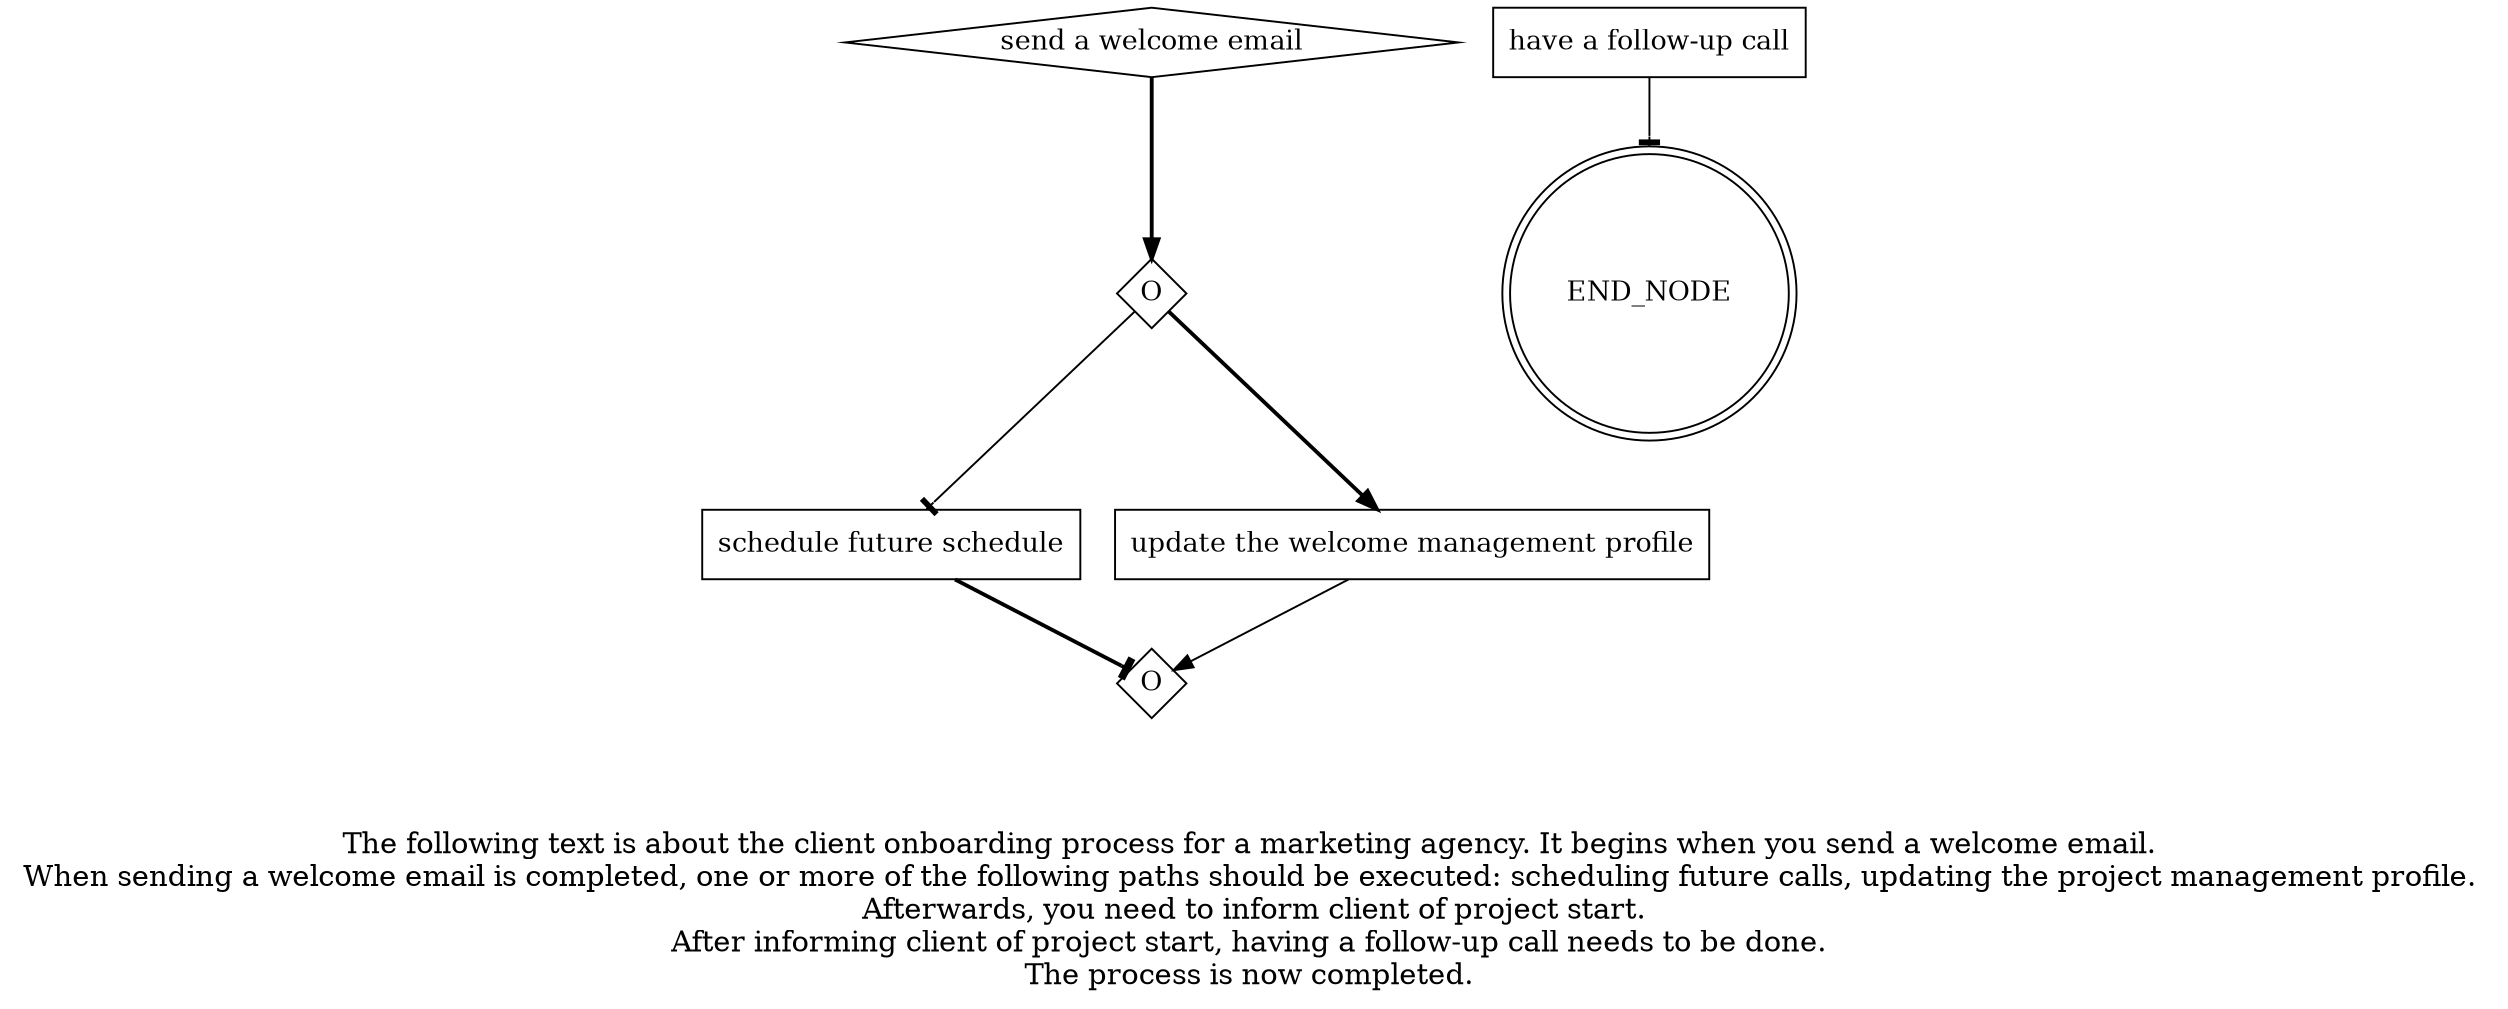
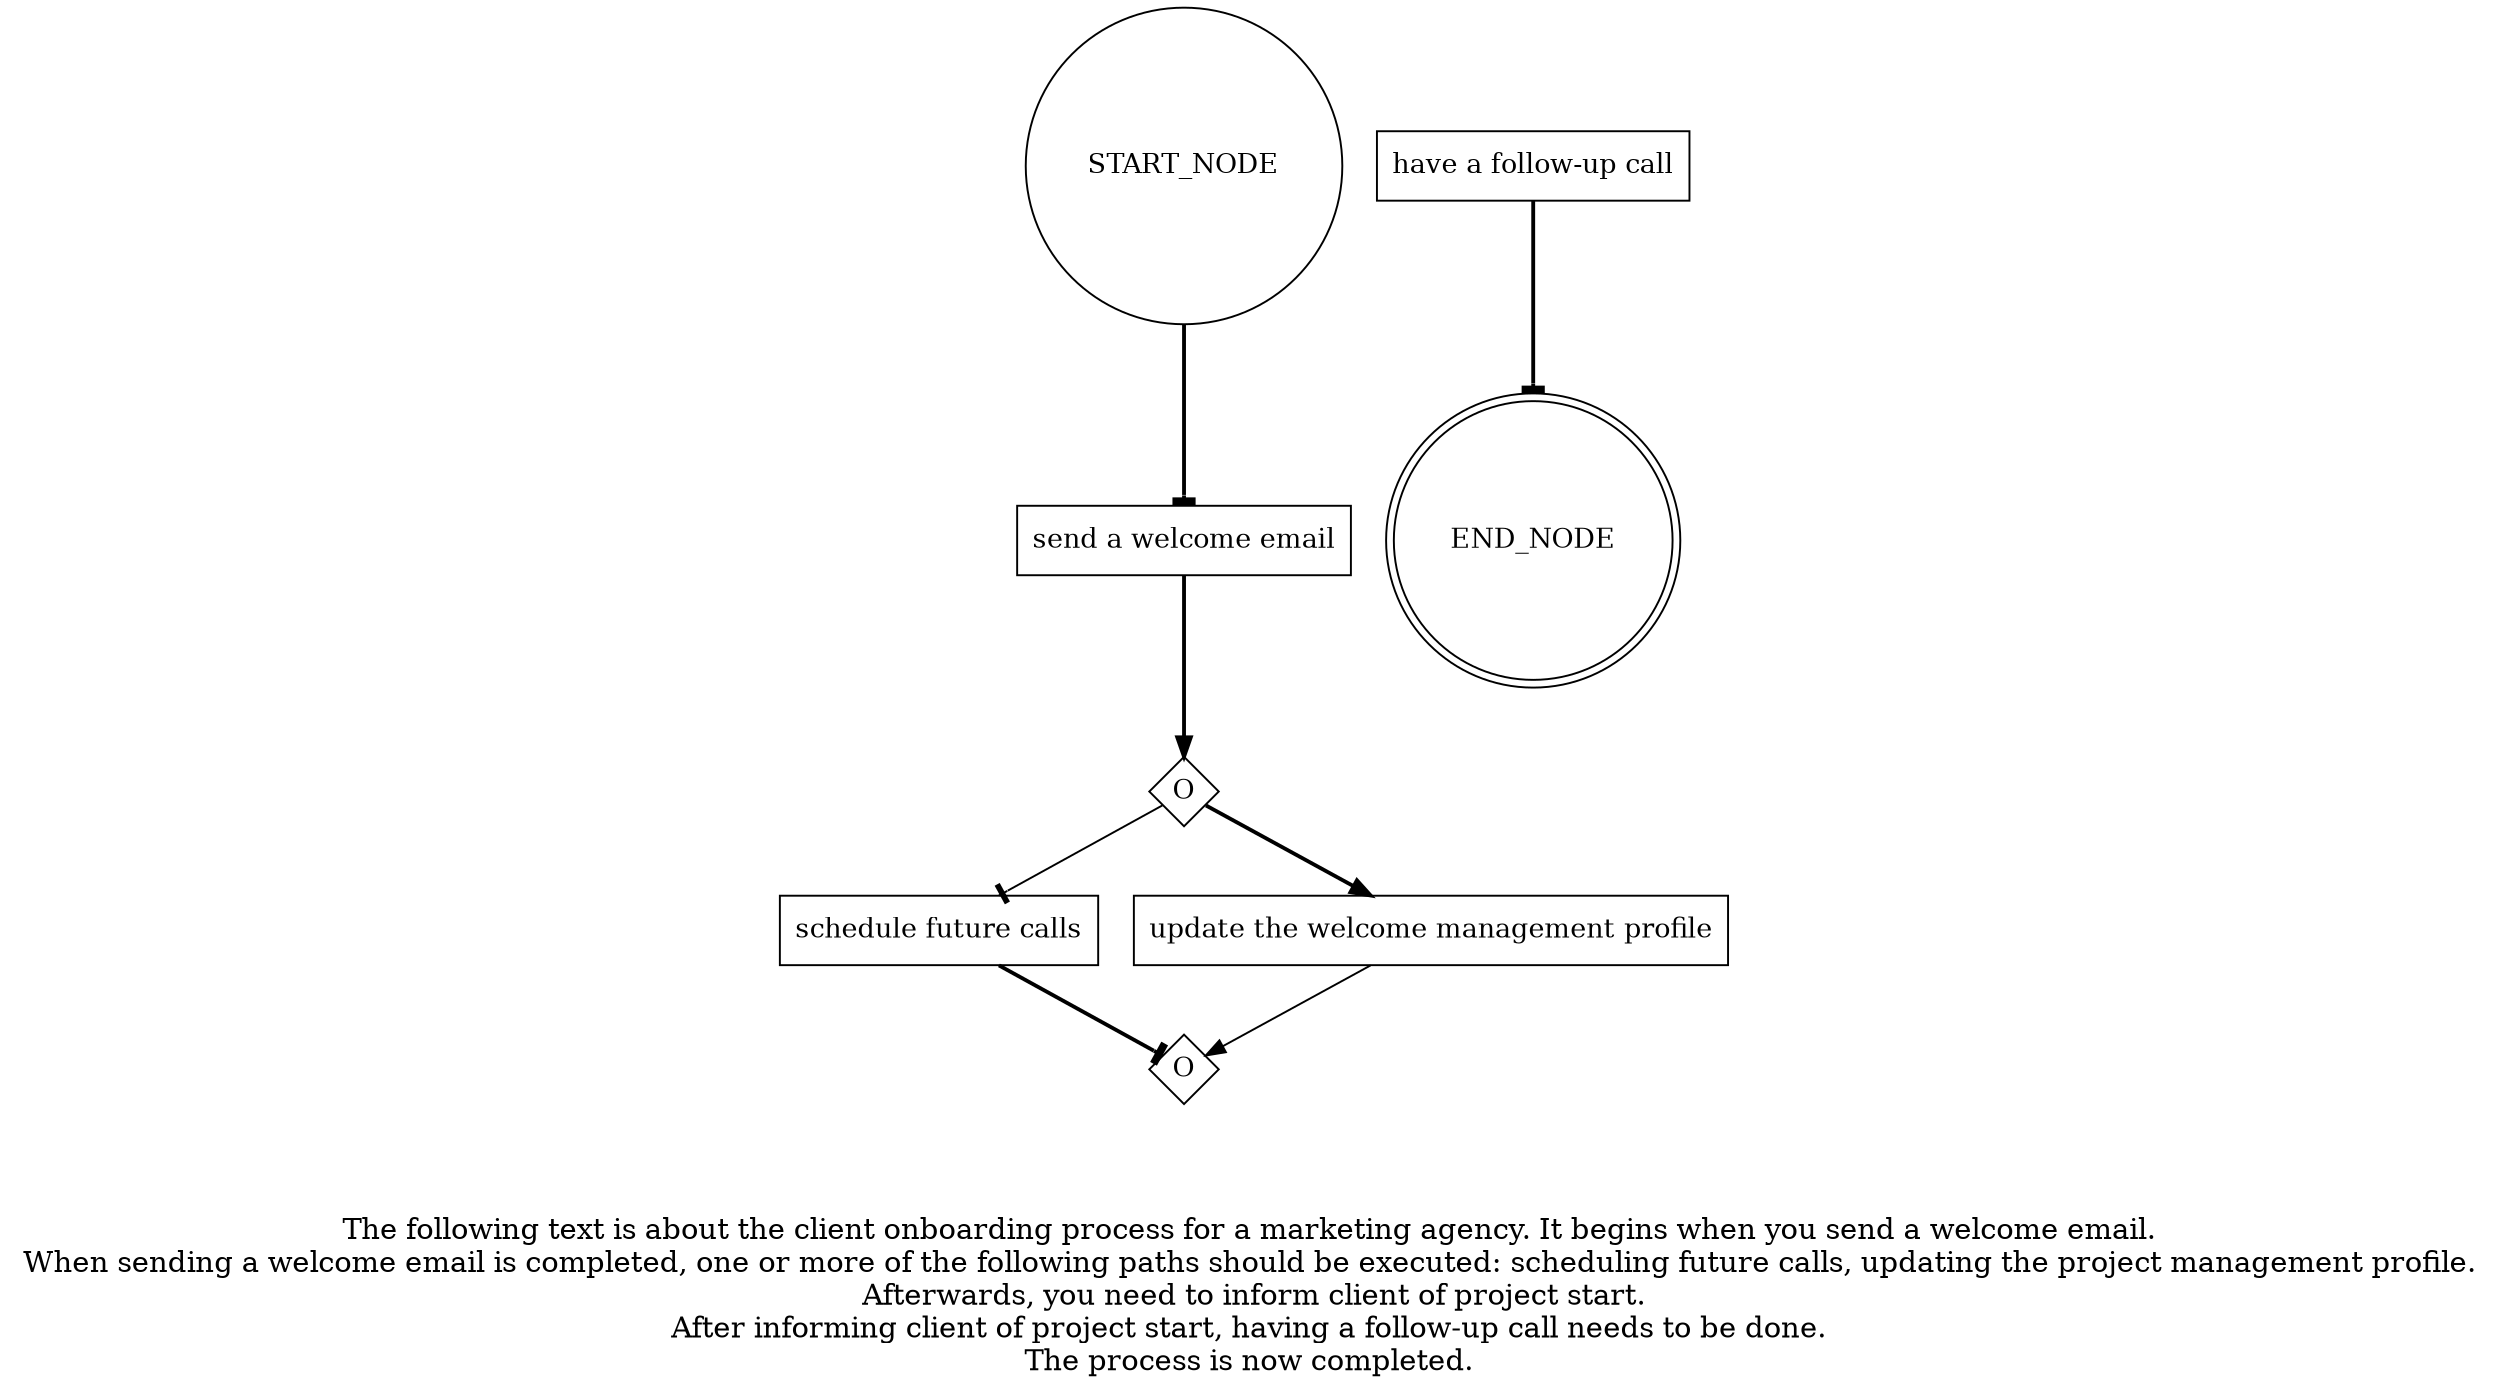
node "send a welcome email": shape diamond -> box
edge "have a follow-up call" -> "END_NODE": style solid -> bold
node "START_NODE": added
node "schedule future schedule": label "schedule future schedule" -> "schedule future calls"
